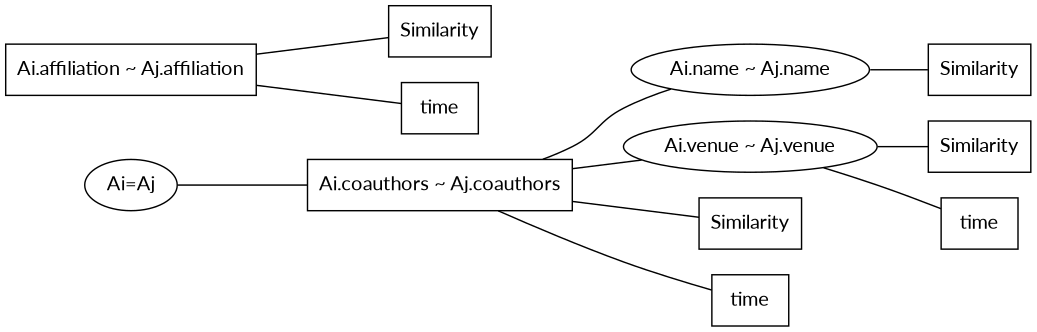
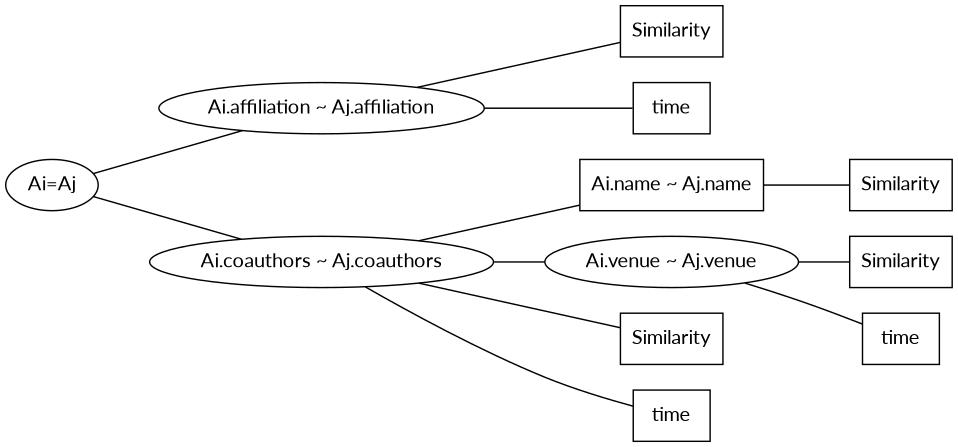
node "Ai.affiliation ~ Aj.affiliation": shape box -> ellipse
node "Ai.name ~ Aj.name": shape ellipse -> box
edge "Ai.affiliation ~ Aj.affiliation" -- "Ai=Aj": added
node "Ai.coauthors ~ Aj.coauthors": shape box -> ellipse
